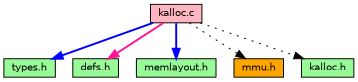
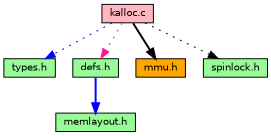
edge "kalloc.c" -> "memlayout.h": now "defs.h" -> "memlayout.h"
edge "kalloc.c" -> "defs.h": style bold -> dotted
edge "kalloc.c" -> "mmu.h": style dotted -> bold
edge "kalloc.c" -> "types.h": style bold -> dotted
node "kalloc.h": label "kalloc.h" -> "spinlock.h"
